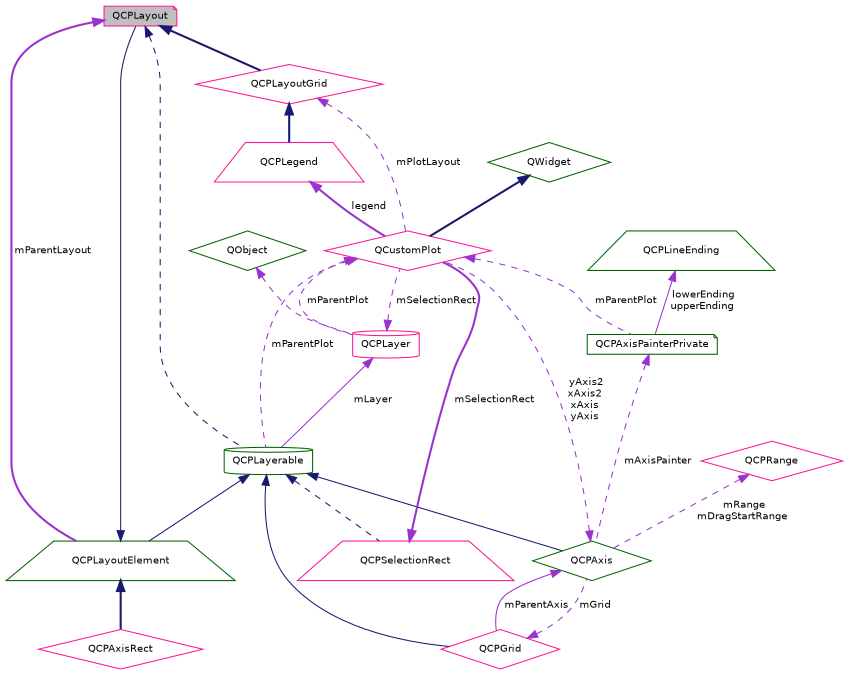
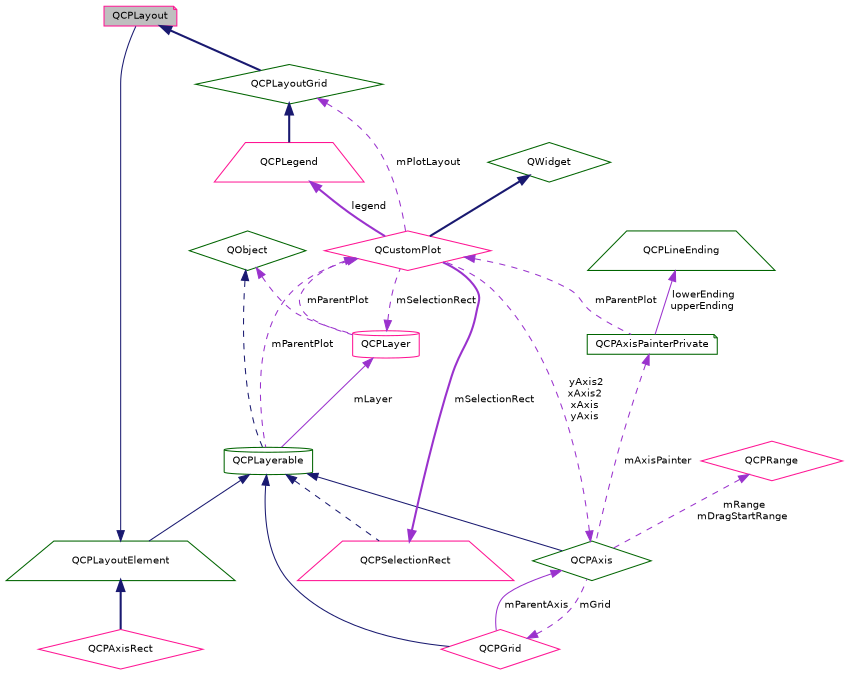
node "QCPLayoutGrid": color deeppink -> darkgreen
edge "QCPLayerable" -> "QCPLayout": now "QCPLayerable" -> "QObject"
edge "QCPLayoutElement" -> "QCPLayout": removed, label "mParentLayout"
